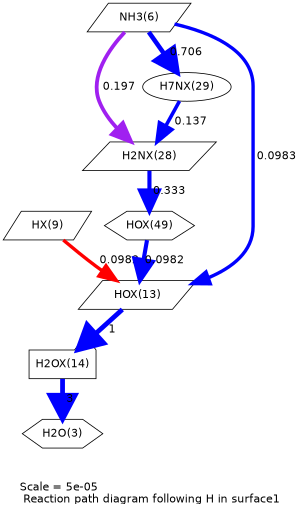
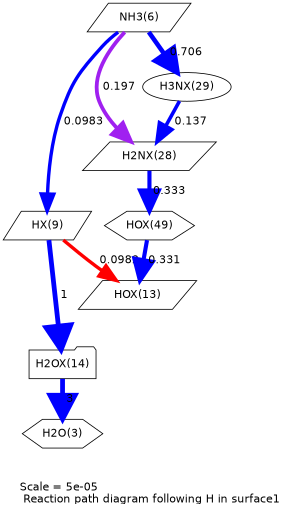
node "H7NX(29)": label "H7NX(29)" -> "H3NX(29)"
edge "NH3(6)" -> "HOX(13)": now "NH3(6)" -> "HX(9)"
edge "HOX(49)" -> "HOX(13)": label " 0.0982" -> " 0.331"
edge "HOX(13)" -> "H2OX(14)": now "HX(9)" -> "H2OX(14)"
